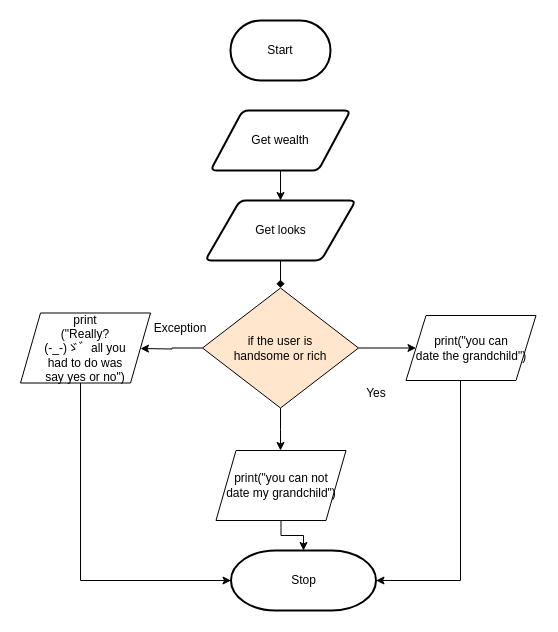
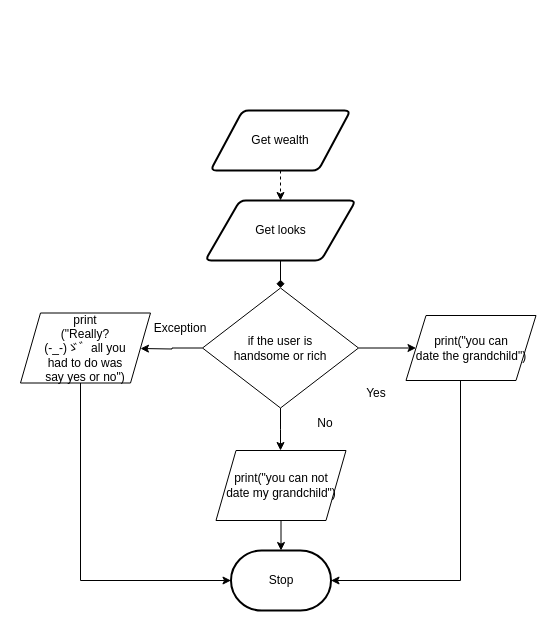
node "Start": removed
edge "Get wealth" -> "Get looks": style solid -> dashed
node "if the user is handsome or rich": fillcolor #ffe6cc -> #ffffff
node "No": added
node "Stop": size 145x60 -> 100x60
